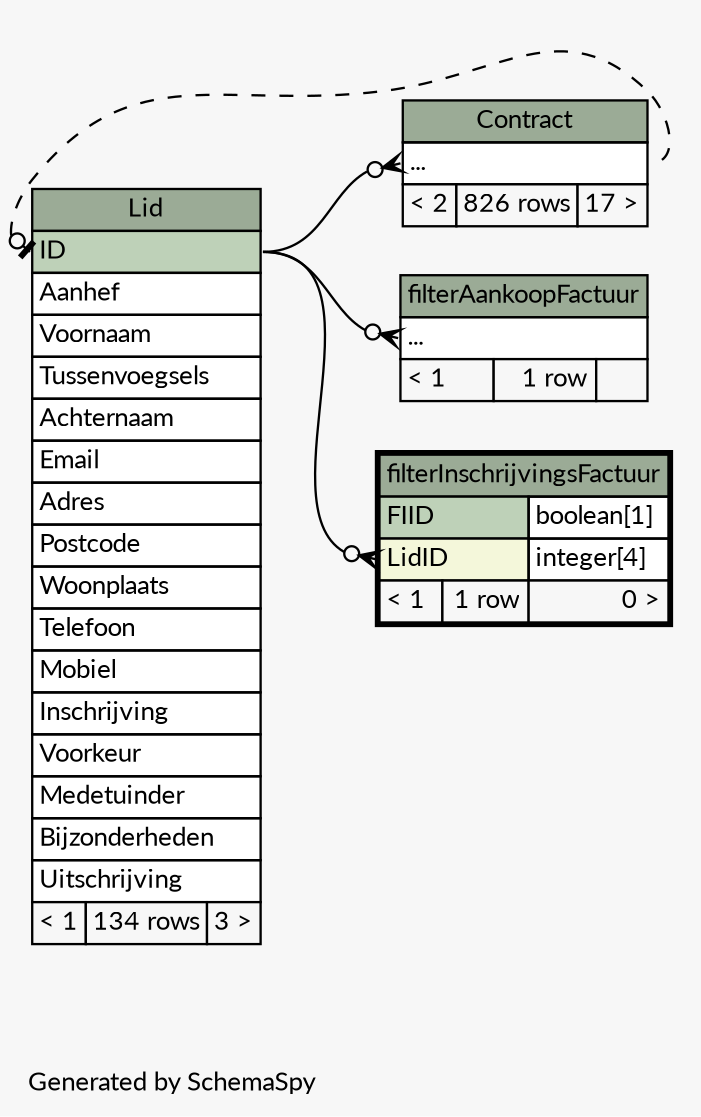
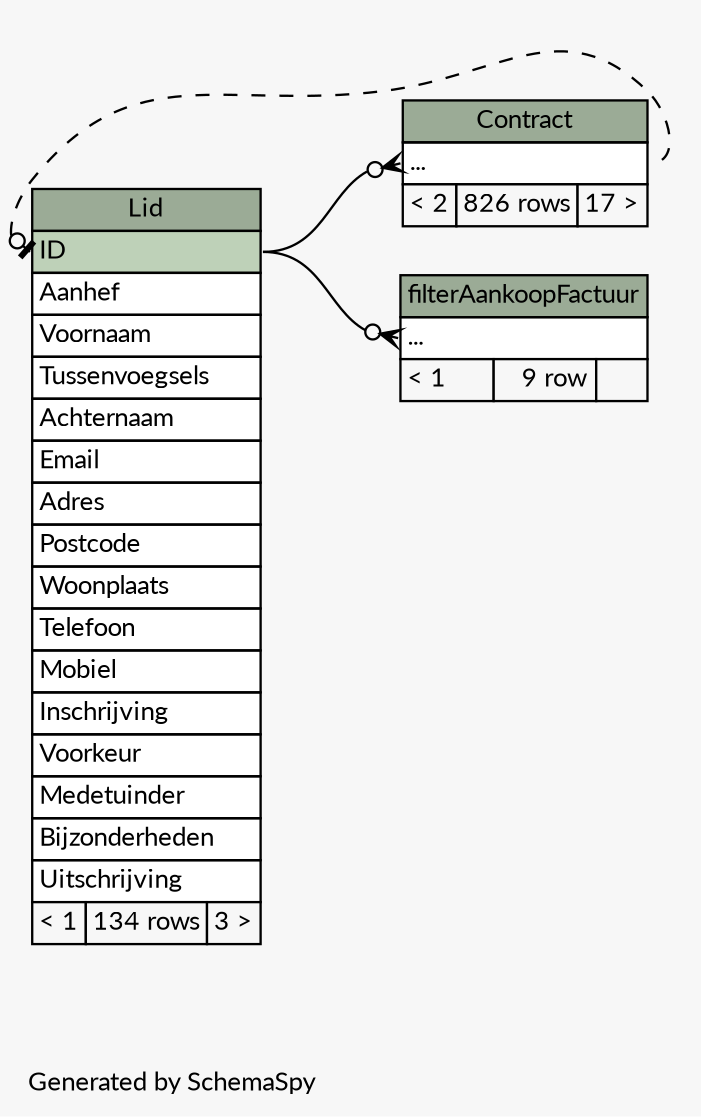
node "filterAankoopFactuur": text "1 row" -> "9 row"
node "filterInschrijvingsFactuur": removed
